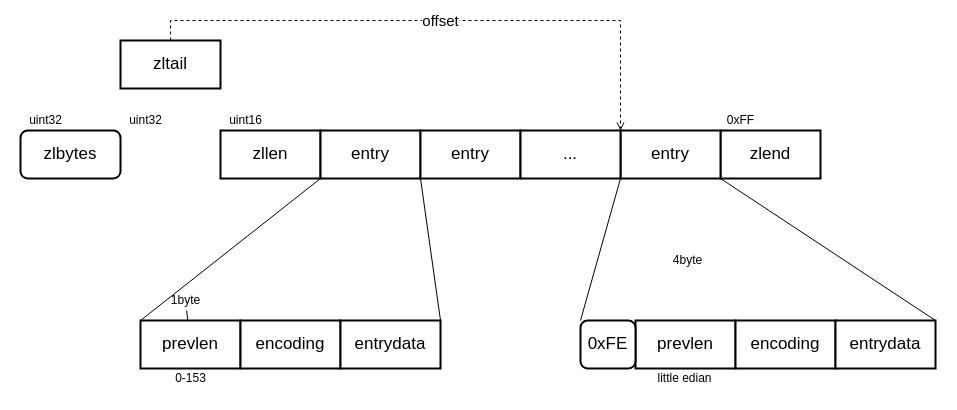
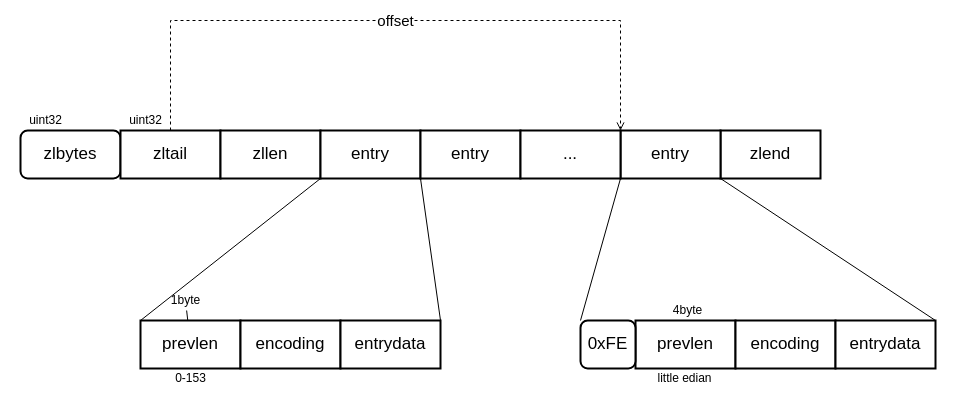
node "zltail": moved (171, 65) -> (171, 155)
node "uint16": removed
node "0xFF": removed
node "4byte": moved (688, 261) -> (688, 311)
